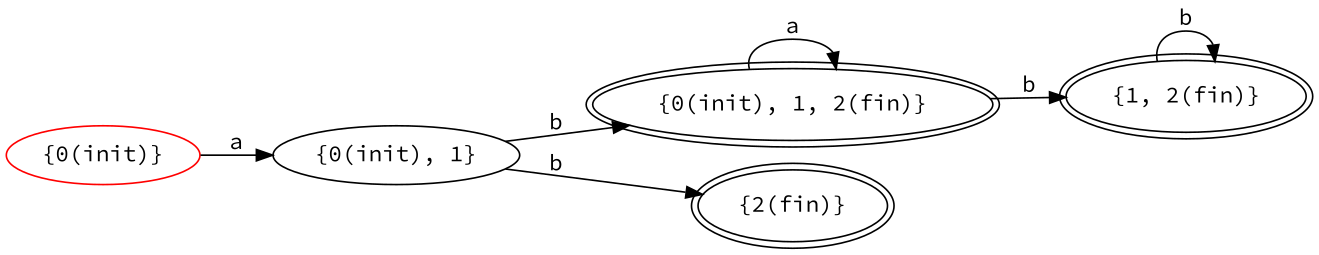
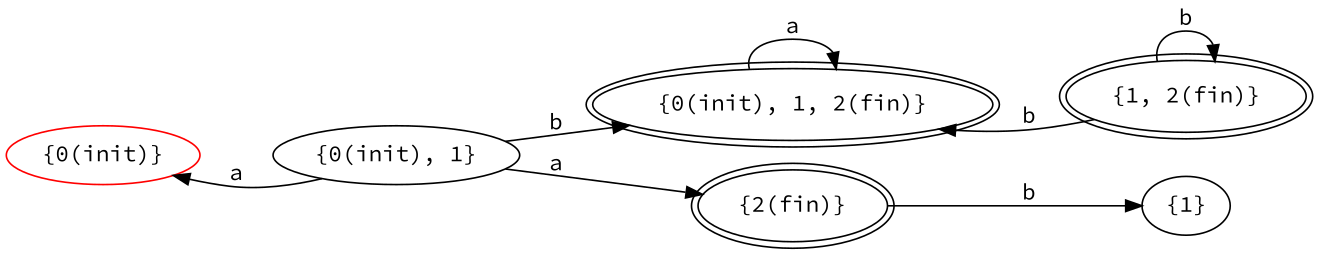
edge "{0(init), 1, 2(fin)}" -> "{1, 2(fin)}": reversed
edge "{0(init)}" -> "{0(init), 1}": reversed
edge "{0(init), 1}" -> "{2(fin)}": label "b" -> "a"
node "{1}": added
